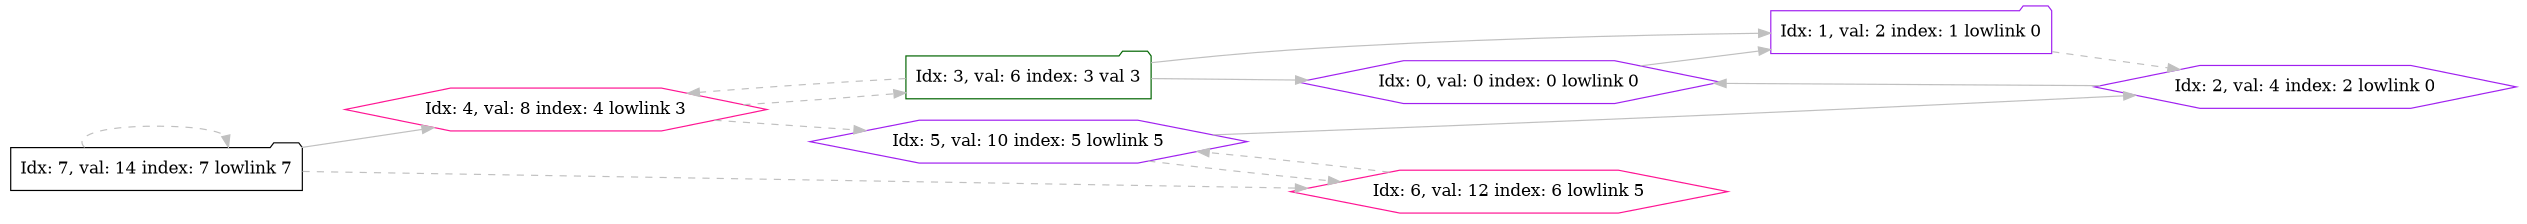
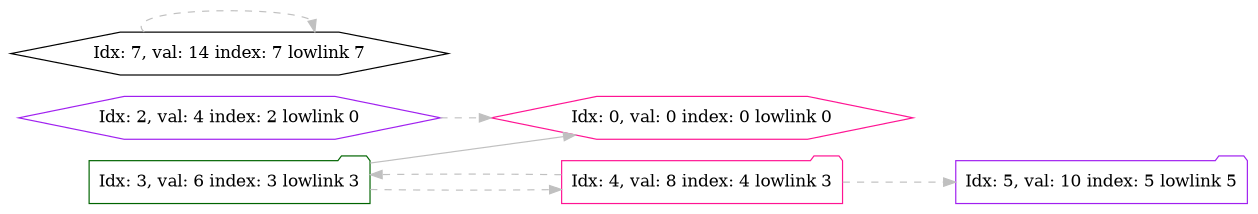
node "Idx: 1, val: 2 index: 1 lowlink 0": removed
node "Idx: 3, val: 6 index: 3 val 3": label "Idx: 3, val: 6 index: 3 val 3" -> "Idx: 3, val: 6 index: 3 lowlink 3"
node "Idx: 0, val: 0 index: 0 lowlink 0": color purple -> deeppink
edge "Idx: 2, val: 4 index: 2 lowlink 0" -> "Idx: 0, val: 0 index: 0 lowlink 0": style solid -> dashed
node "Idx: 4, val: 8 index: 4 lowlink 3": shape hexagon -> folder
edge "Idx: 5, val: 10 index: 5 lowlink 5" -> "Idx: 2, val: 4 index: 2 lowlink 0": removed
edge "Idx: 7, val: 14 index: 7 lowlink 7" -> "Idx: 4, val: 8 index: 4 lowlink 3": removed
node "Idx: 5, val: 10 index: 5 lowlink 5": shape hexagon -> folder
node "Idx: 7, val: 14 index: 7 lowlink 7": shape folder -> hexagon
node "Idx: 6, val: 12 index: 6 lowlink 5": removed
